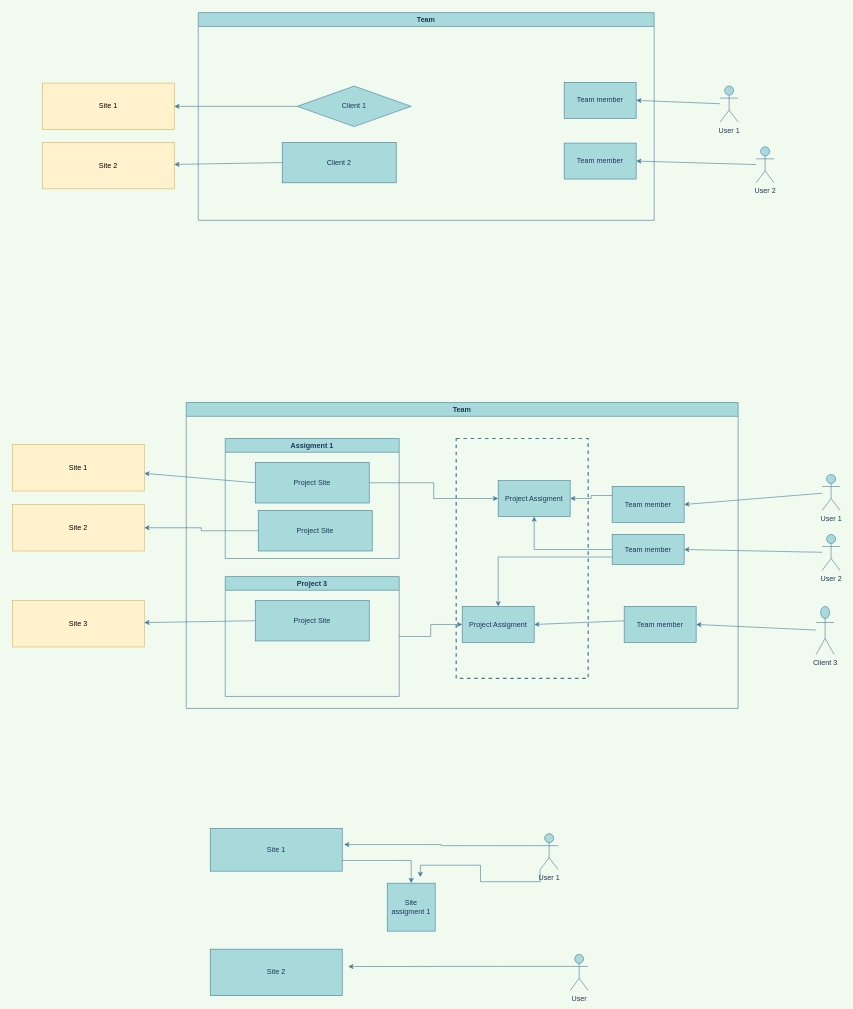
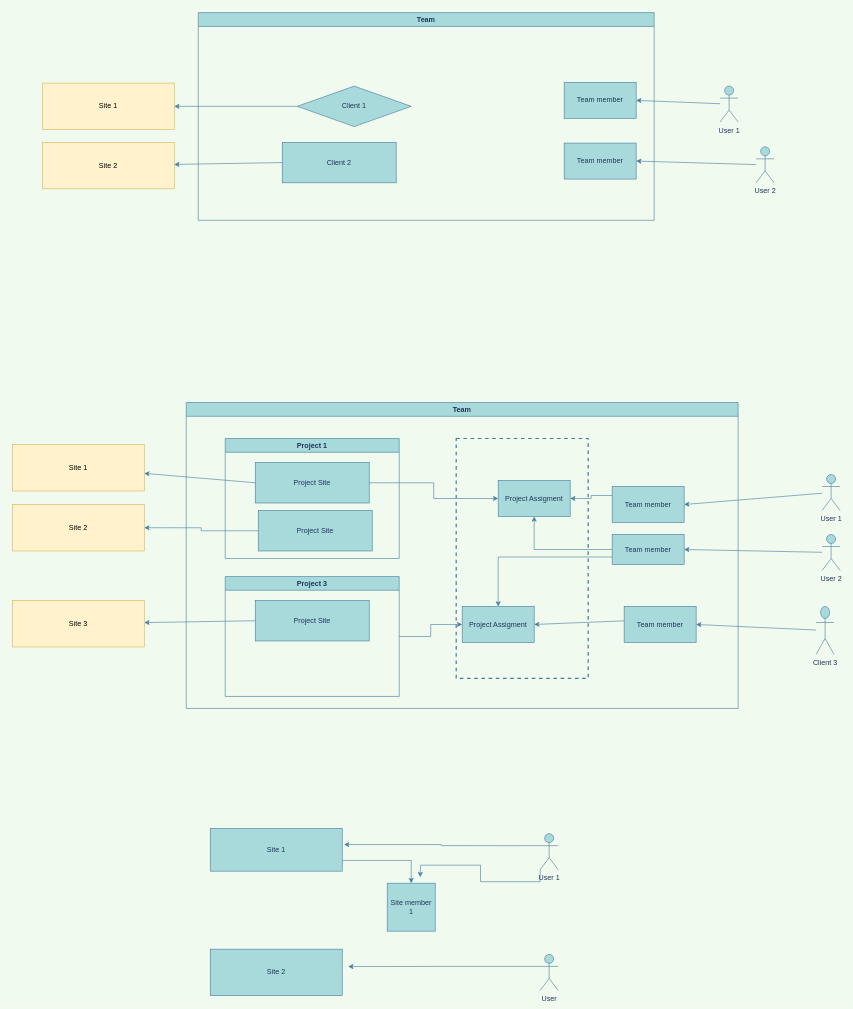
node "Assigment 1": label "Assigment 1" -> "Project 1"
node "Site assigment 1": label "Site assigment 1" -> "Site member 1"
node "User": moved (579, 972) -> (549, 972)
